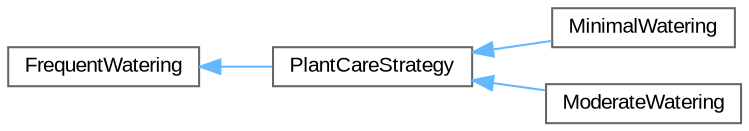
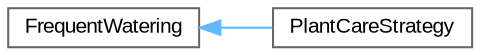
node "MinimalWatering": removed
node "ModerateWatering": removed
